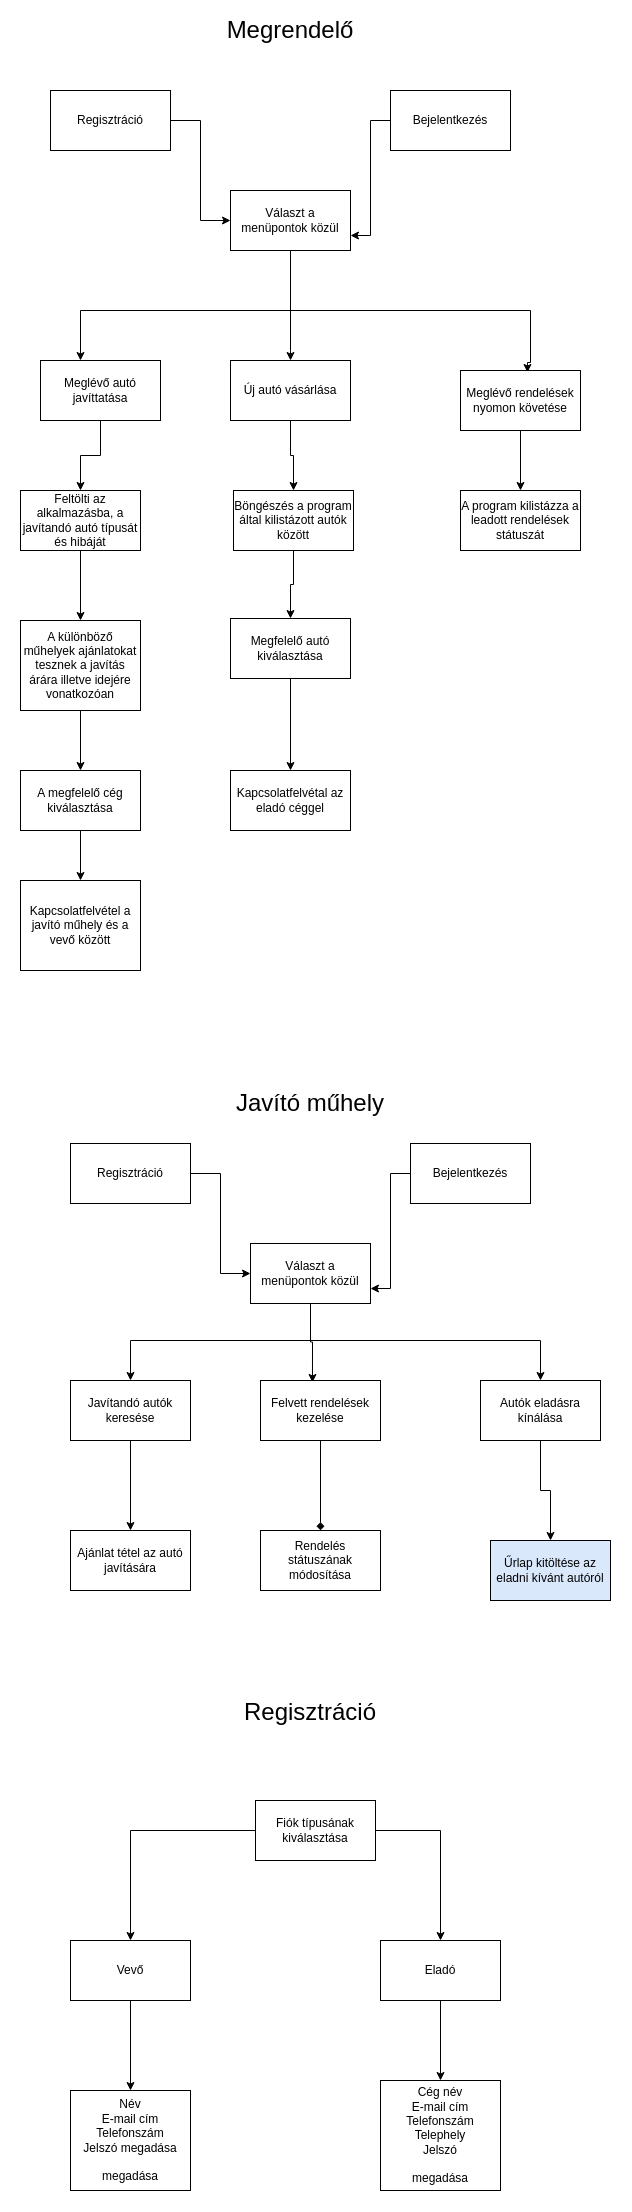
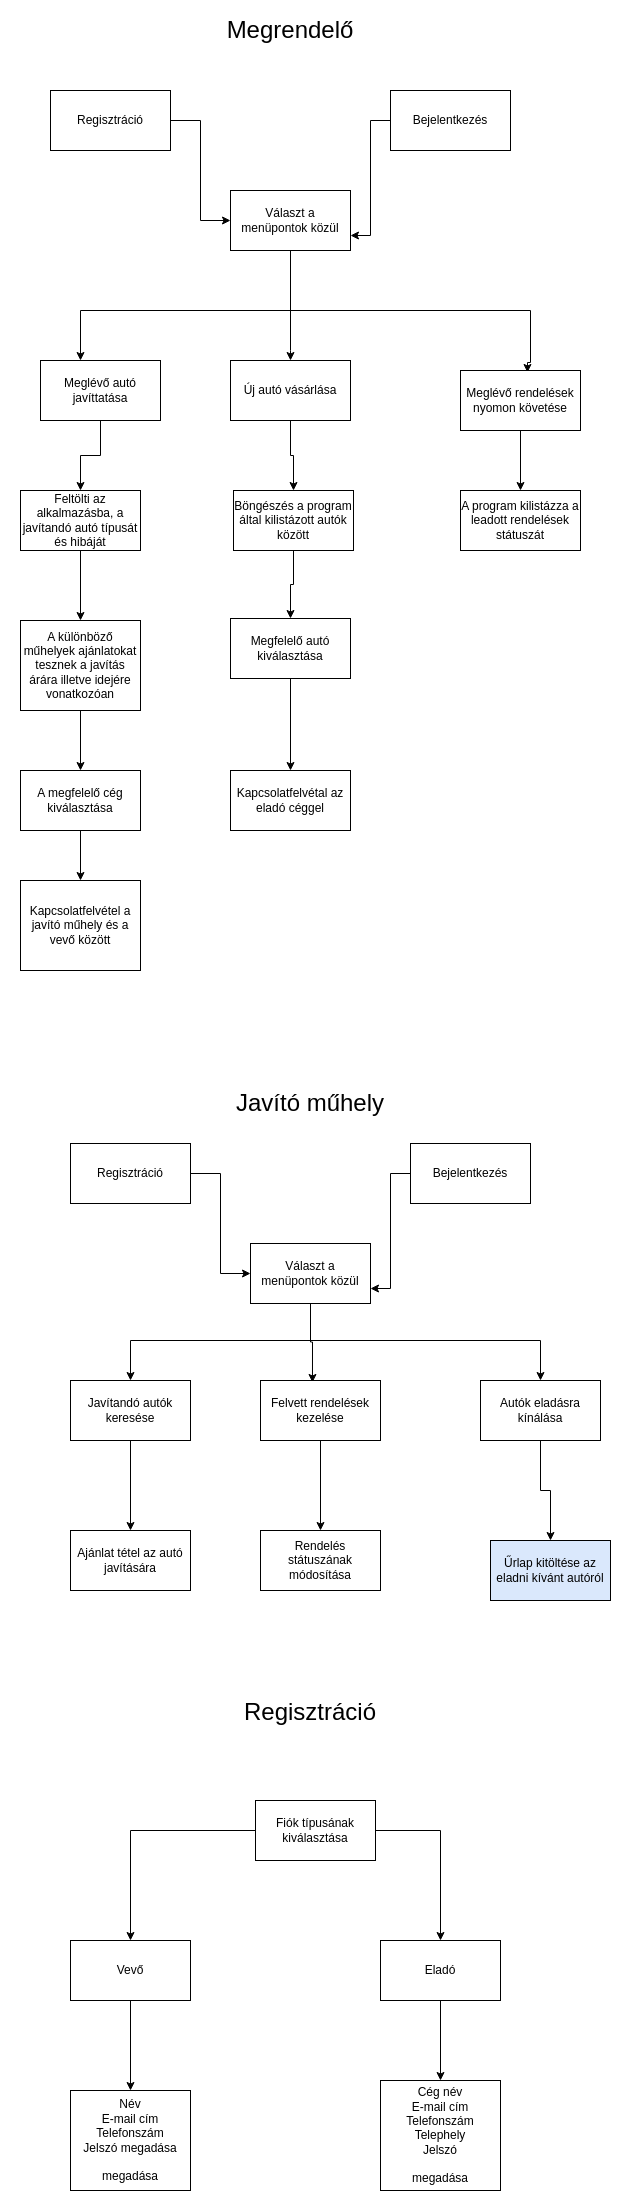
edge "Felvett rendelések kezelése" -> "Rendelés státuszának módosítása": arrowhead diamond -> classic
